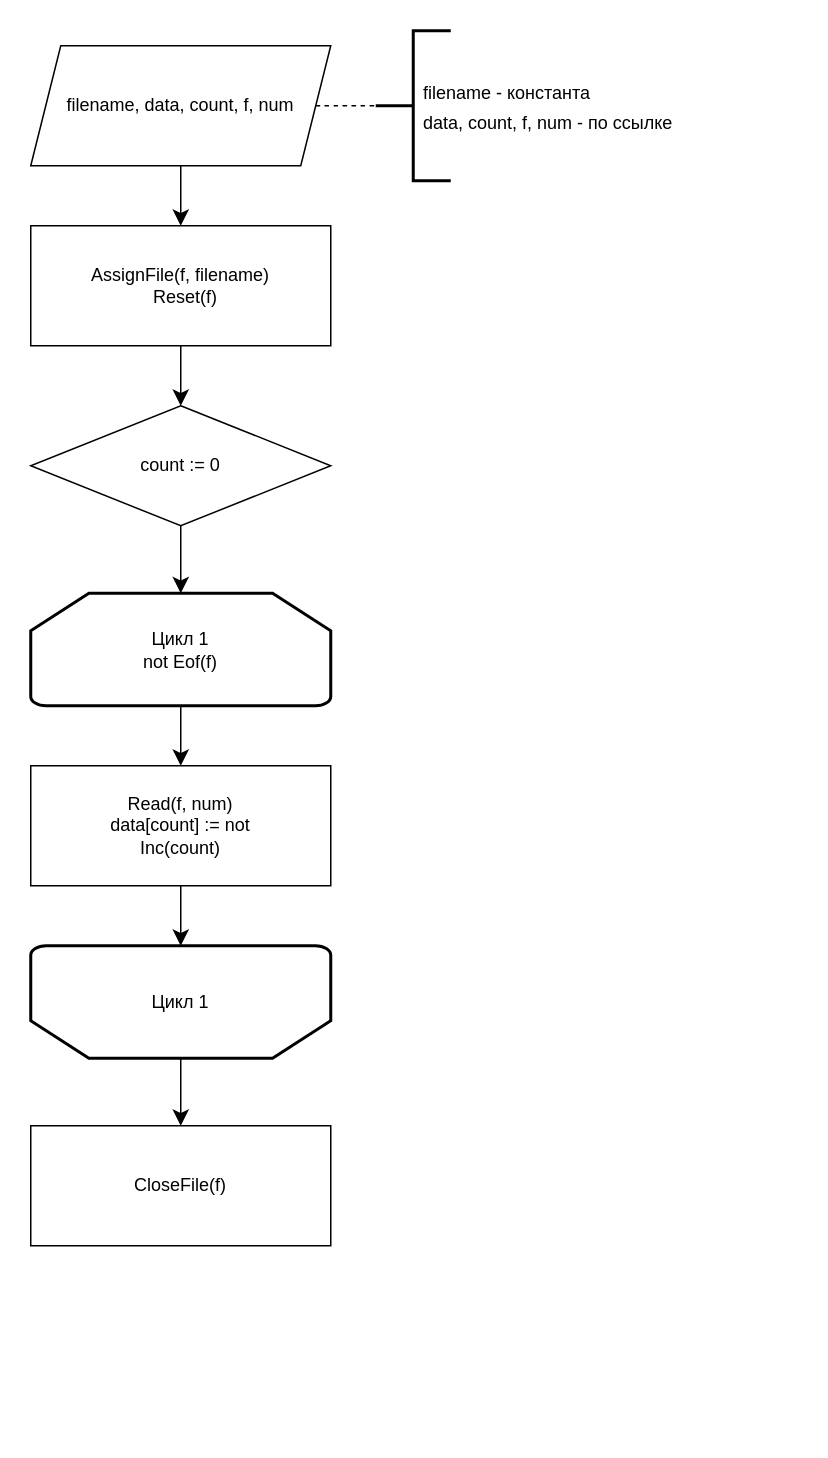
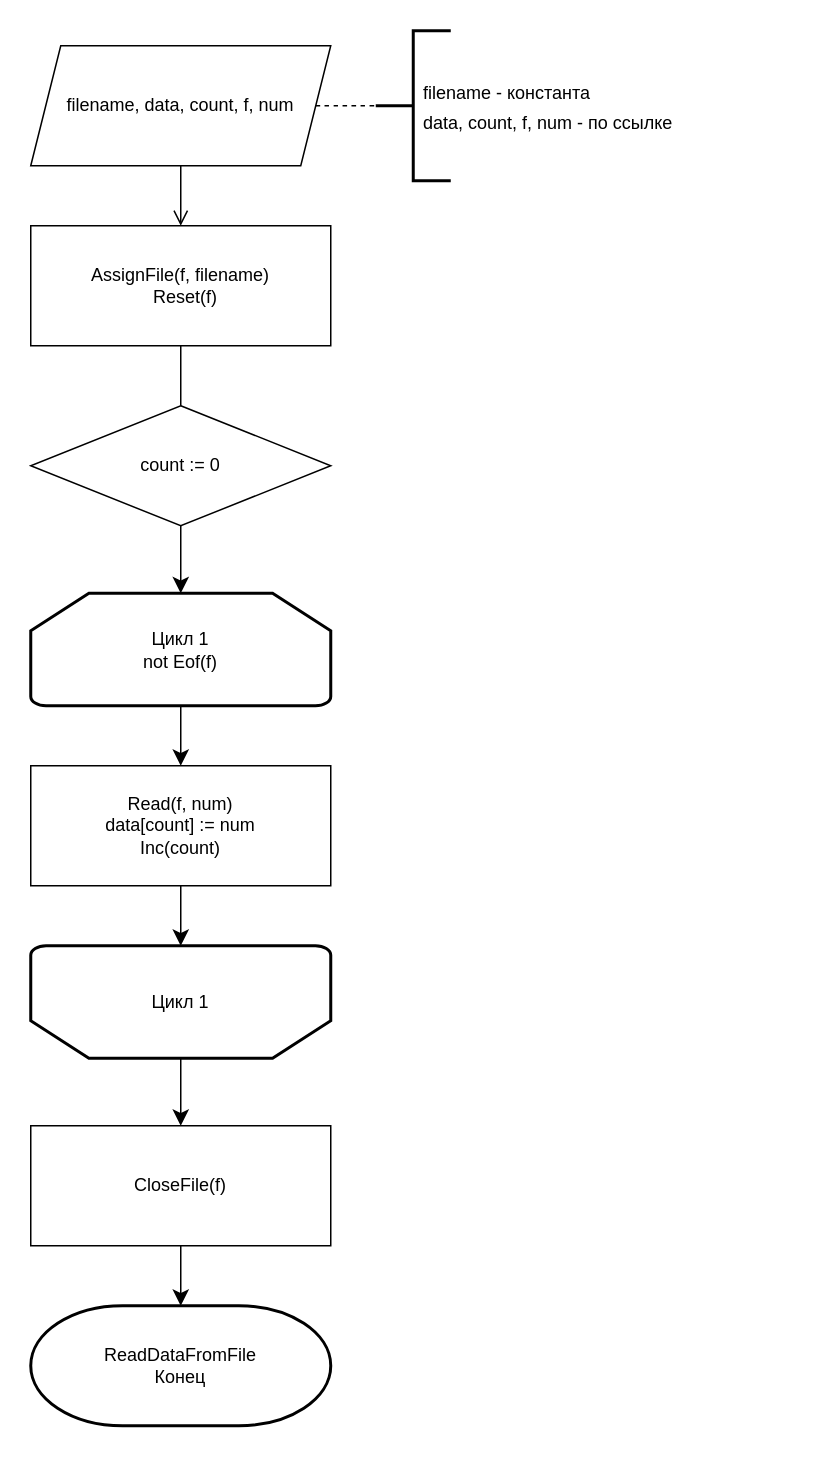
edge "filename, data, count, f, num" -> "AssignFile(f, filename) Reset(f)": arrowhead classic -> open
edge "AssignFile(f, filename) Reset(f)" -> "count := 0": arrowhead classic -> none
node "Read(f, num) data[count] := not Inc(count)": label "Read(f, num) data[count] := not Inc(count)" -> "Read(f, num) data[count] := num Inc(count)"
edge "CloseFile(f)" -> "ReadDataFromFile Конец": added
node "ReadDataFromFile Конец": added
